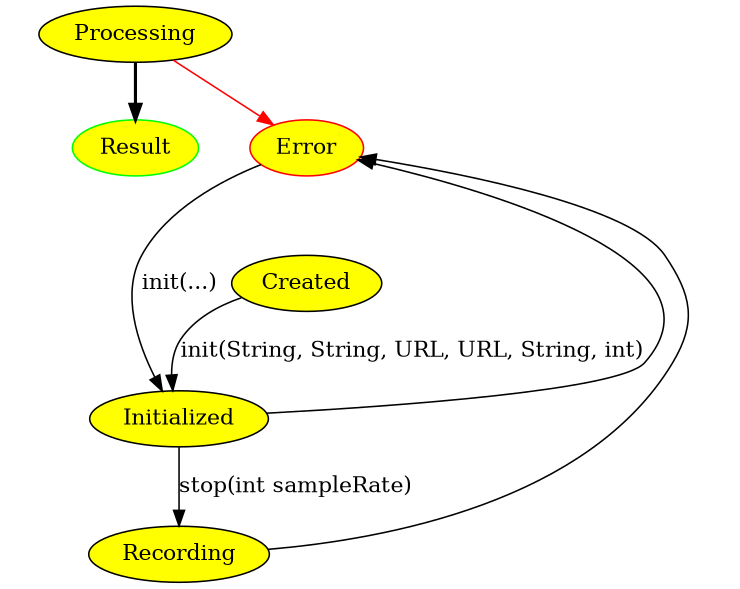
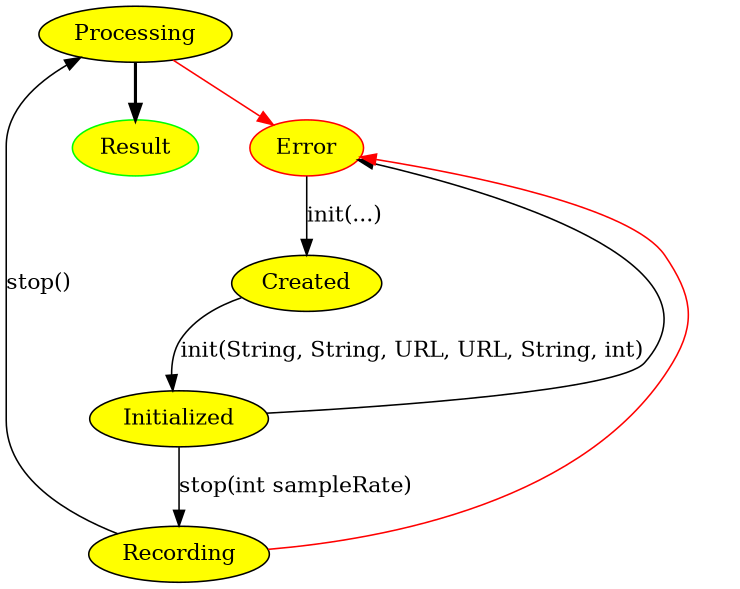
edge "Error" -> "Initialized": now "Error" -> "Created"
edge "Recording" -> "Processing": added, label "stop()"
edge "Recording" -> "Error": color black -> red
